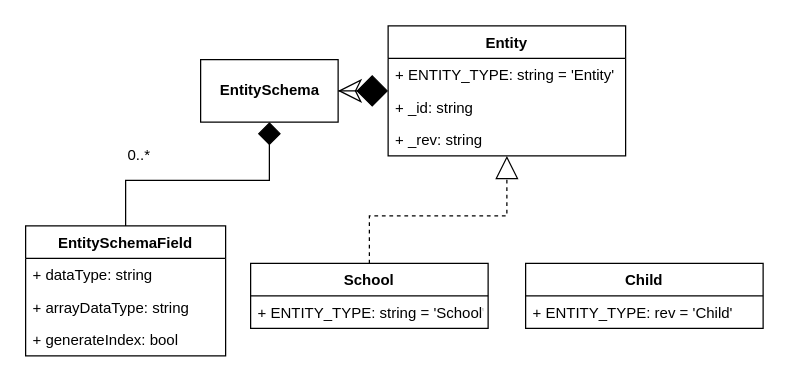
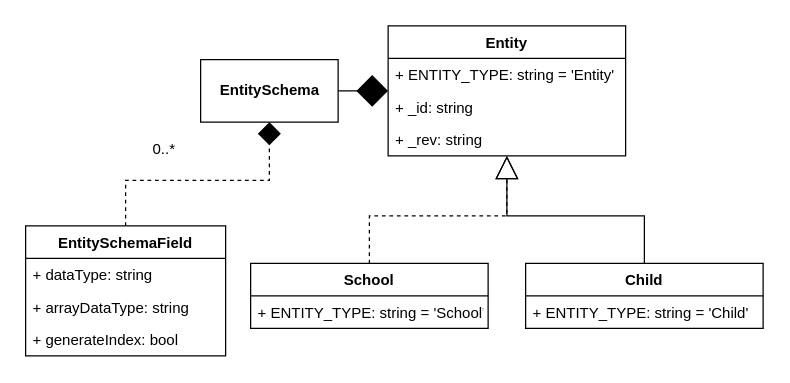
edge "EntitySchema" -- "Entity": arrowhead classic -> none
node "0..*": moved (144, 156) -> (169, 149)
edge "EntitySchemaField" -> "EntitySchema": style solid -> dashed
edge "Child" -> "Entity": added
node "+ ENTITY_TYPE: rev = 'Child'": label "+ ENTITY_TYPE: rev = 'Child'" -> "+ ENTITY_TYPE: string = 'Child'"
